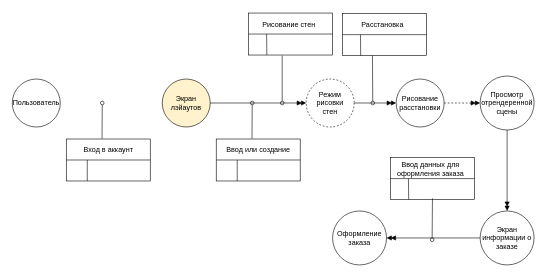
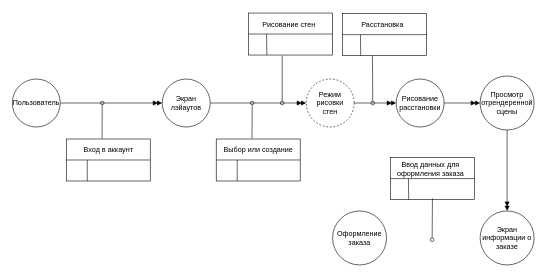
edge "Пользователь" -> "Экран лэйаутов": added
node "Экран лэйаутов": fillcolor #fff2cc -> #ffffff
edge "Рисование расстановки" -> "Просмотр отрендеренной сцены": style dashed -> solid
node "Ввод или создание": label "Ввод или создание" -> "Выбор или создание"
edge "Экран информации о заказе" -> "Оформление заказа": removed
